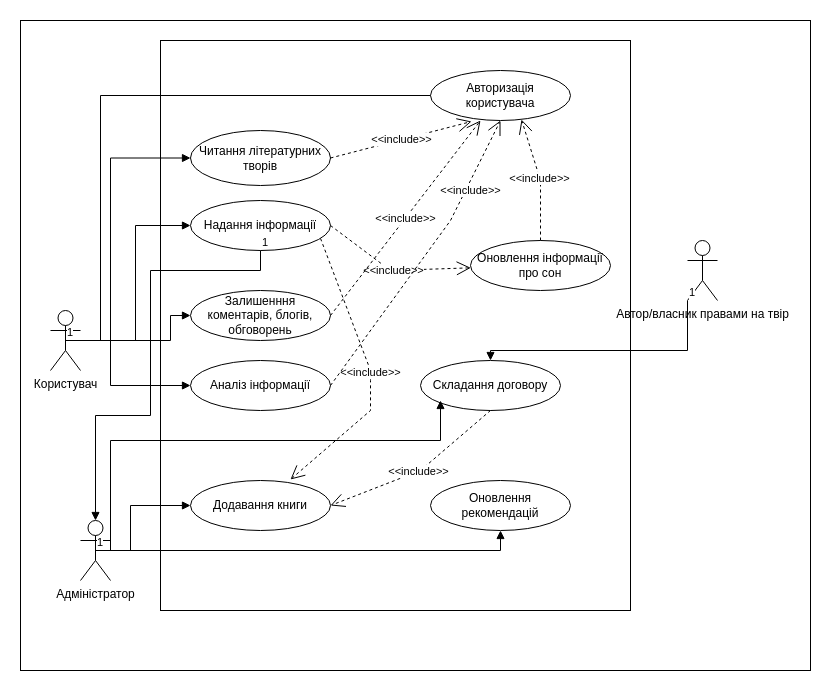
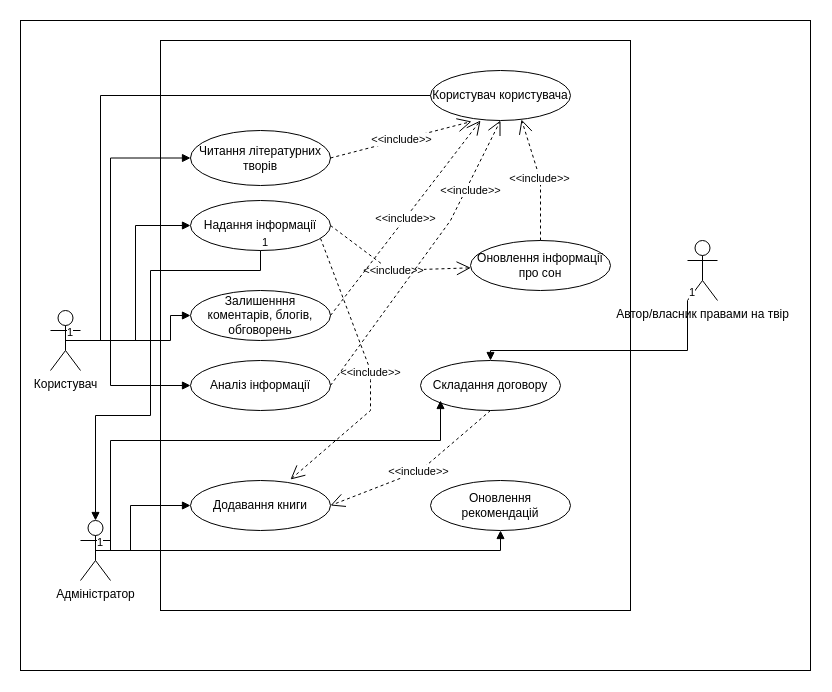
node "Авторизація користувача": label "Авторизація користувача" -> "Користувач користувача"
